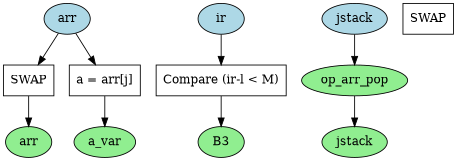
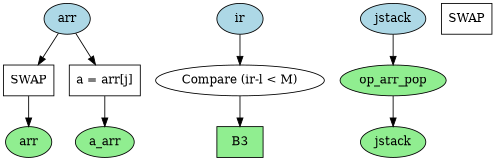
node "Compare (ir-l < M)": shape box -> ellipse
node "a_var": label "a_var" -> "a_arr"
node "B3": shape ellipse -> box
